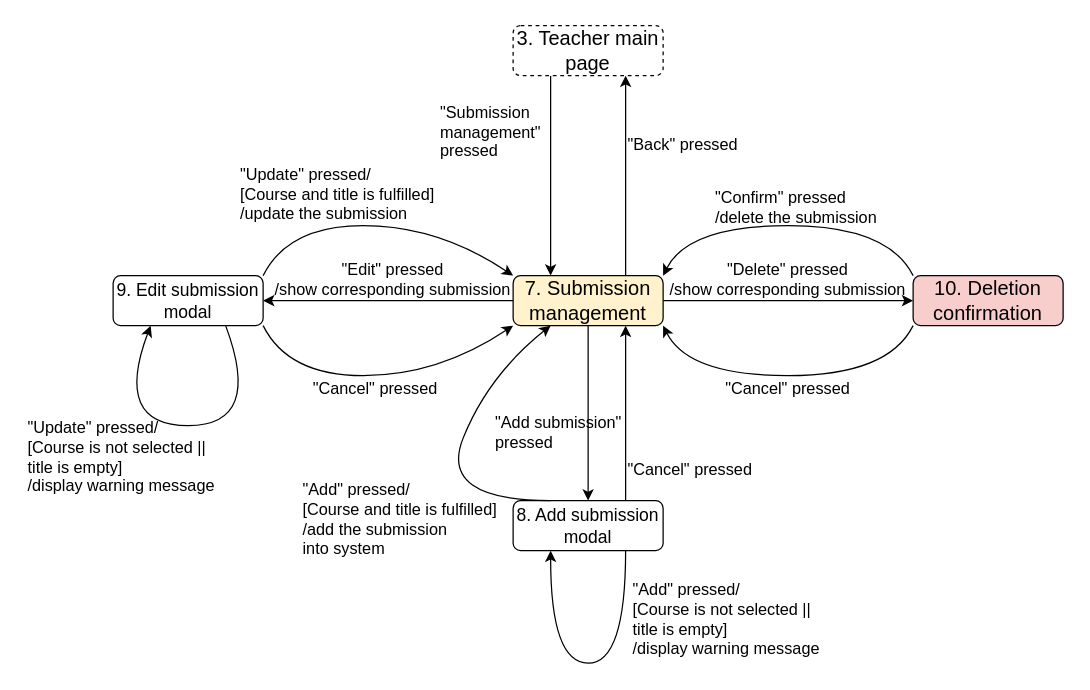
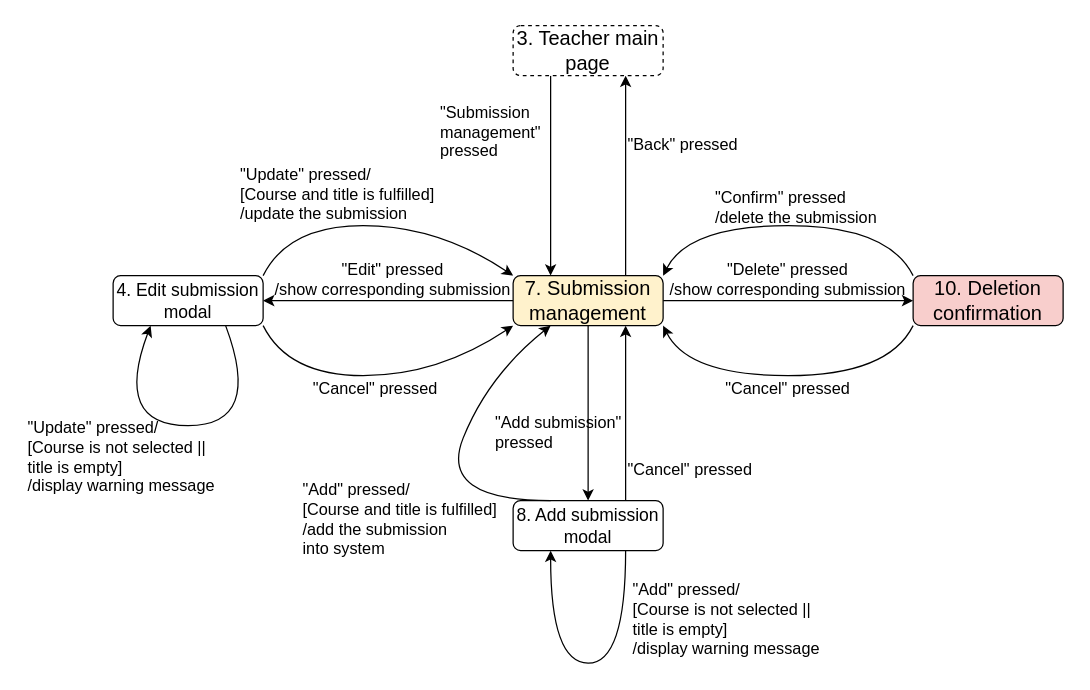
node "9. Edit submission modal": label "9. Edit submission modal" -> "4. Edit submission modal"
